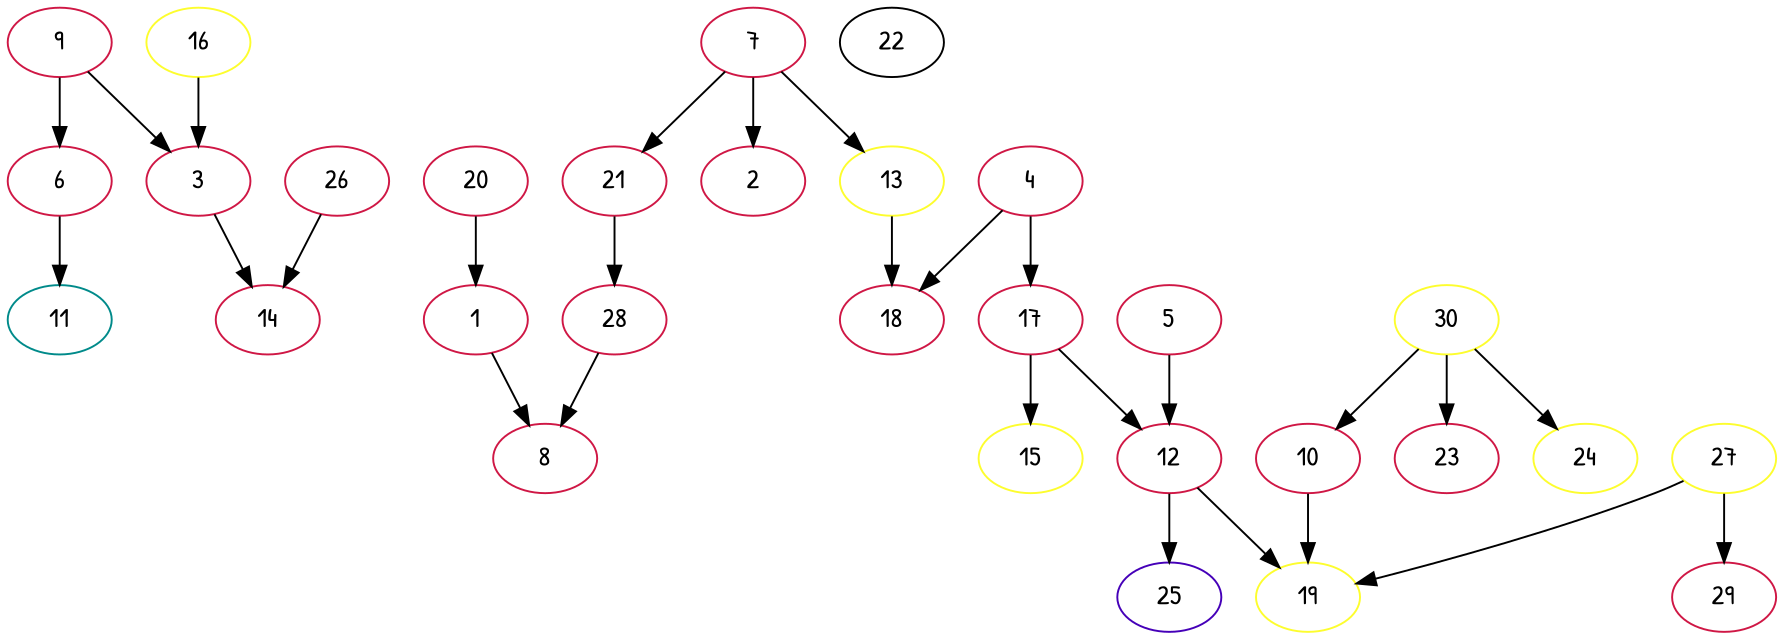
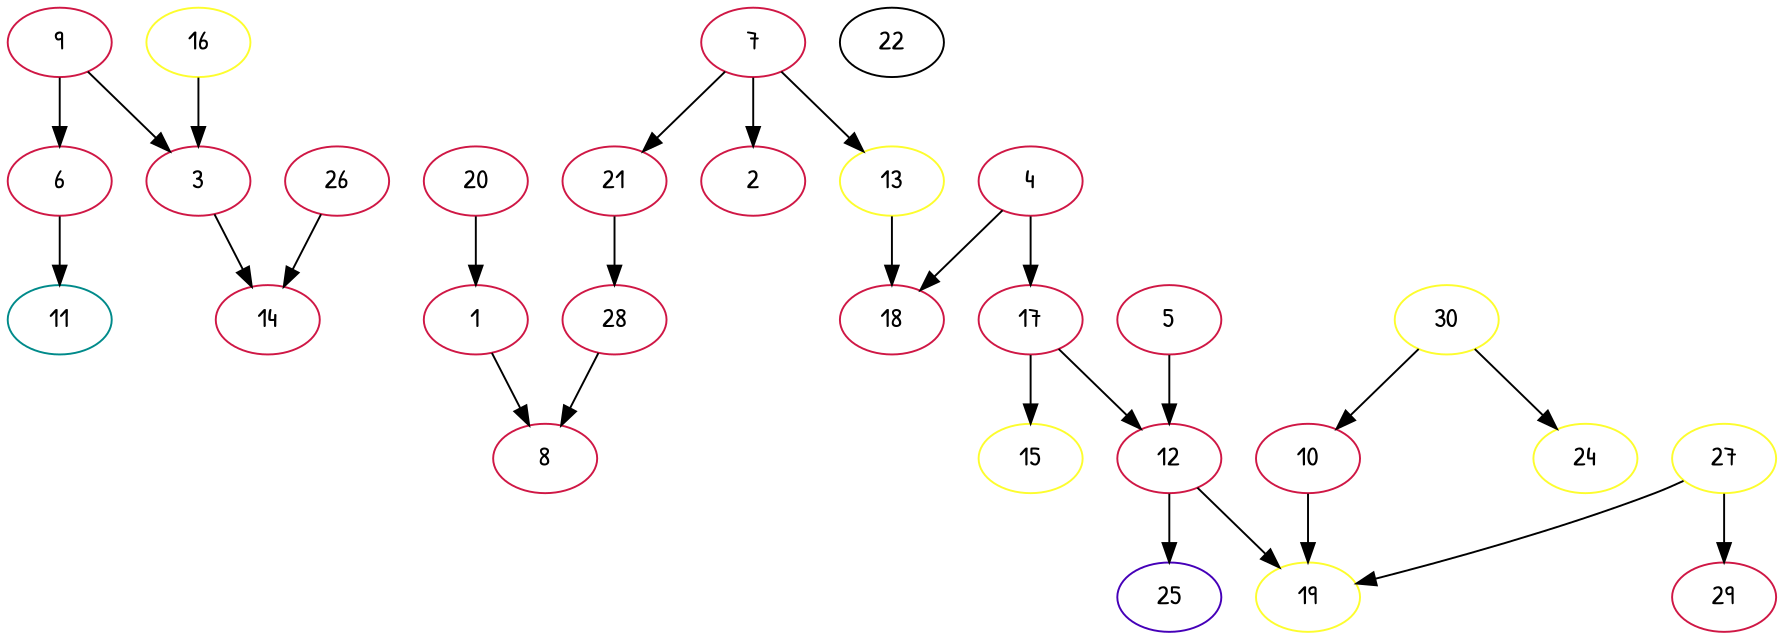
node "23": removed
